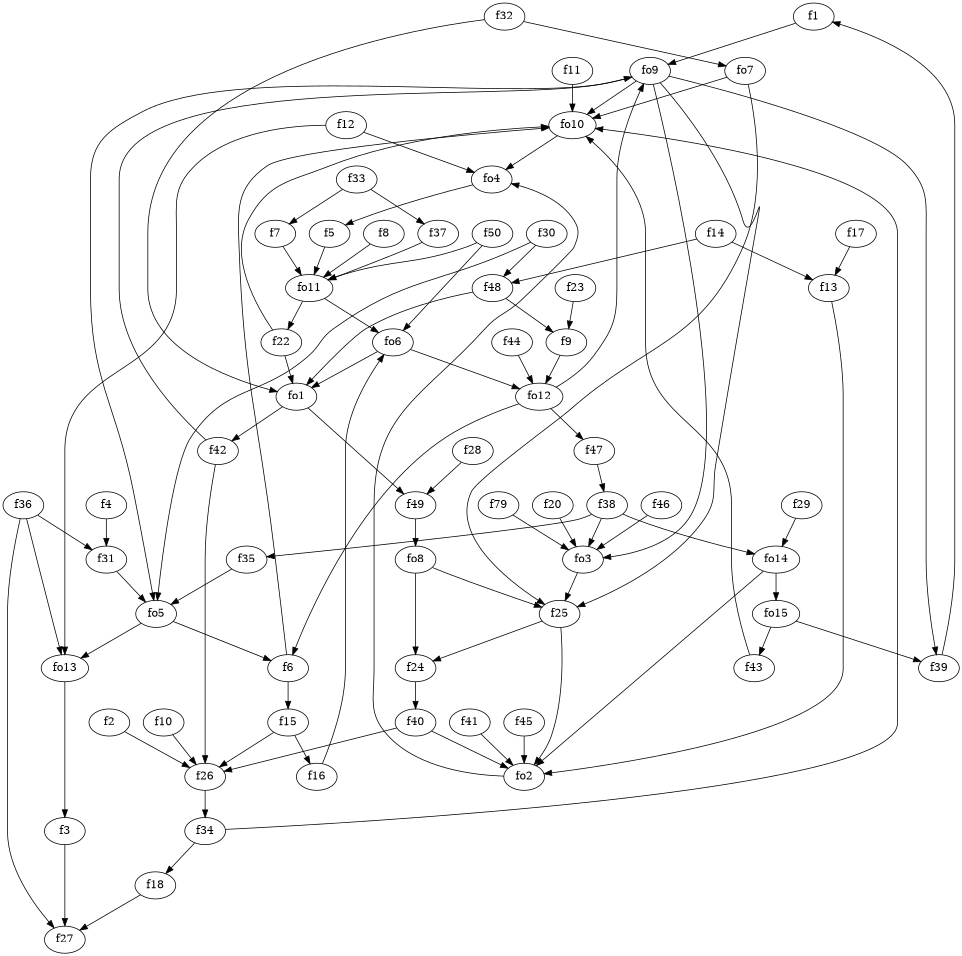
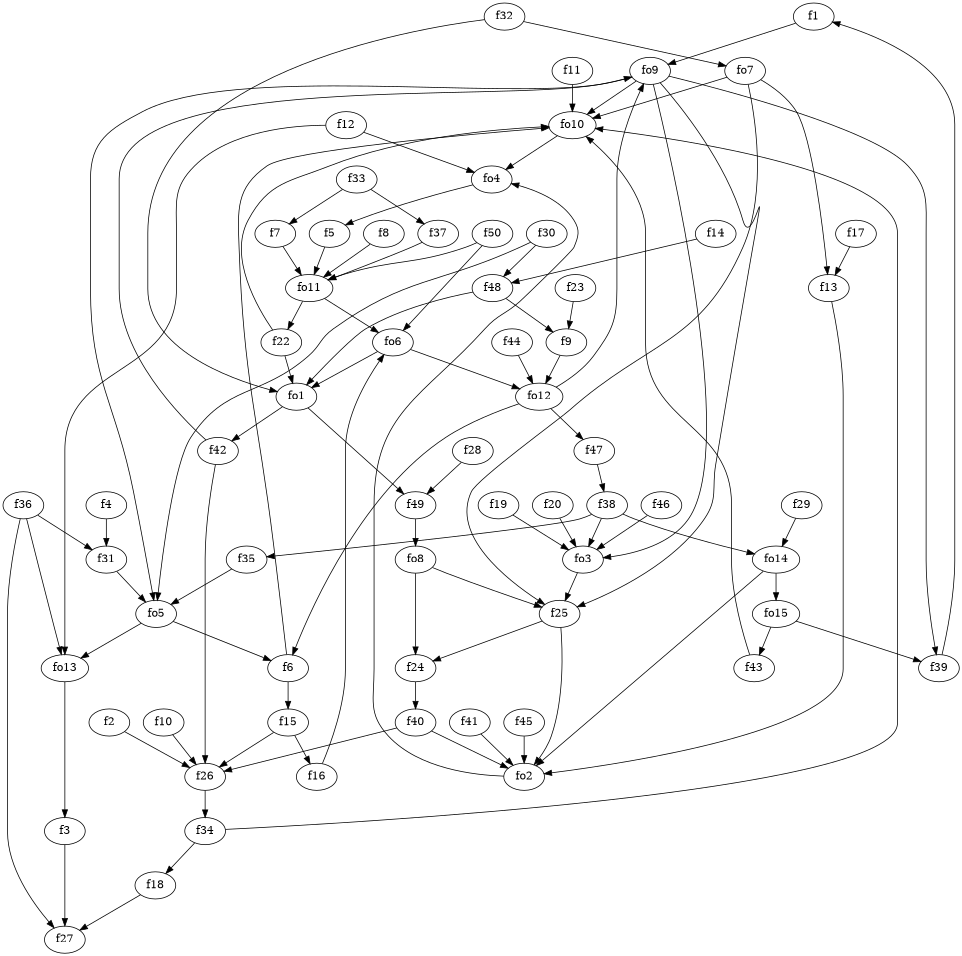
edge "f14" -> "f13": now "fo7" -> "f13"
node "f79": label "f79" -> "f19"
